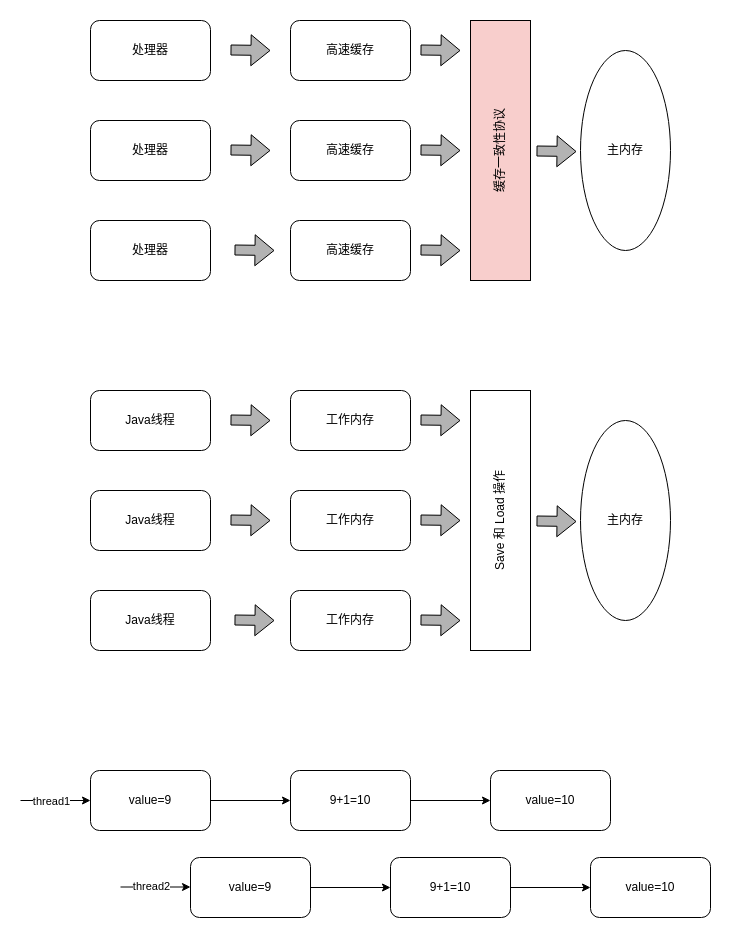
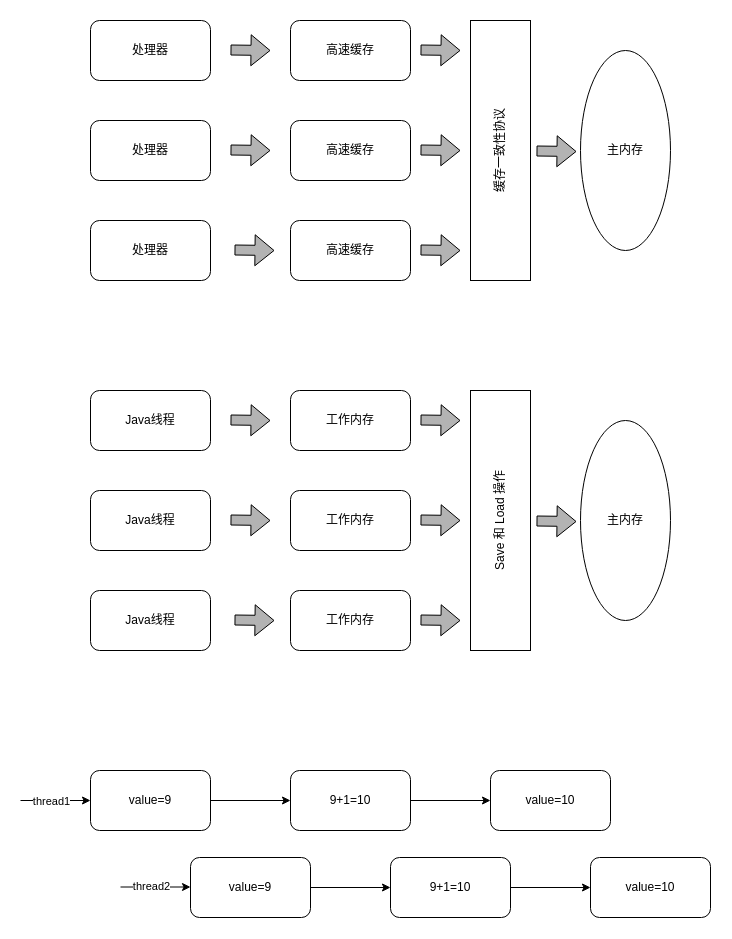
node "缓存一致性协议": fillcolor #f8cecc -> #ffffff
